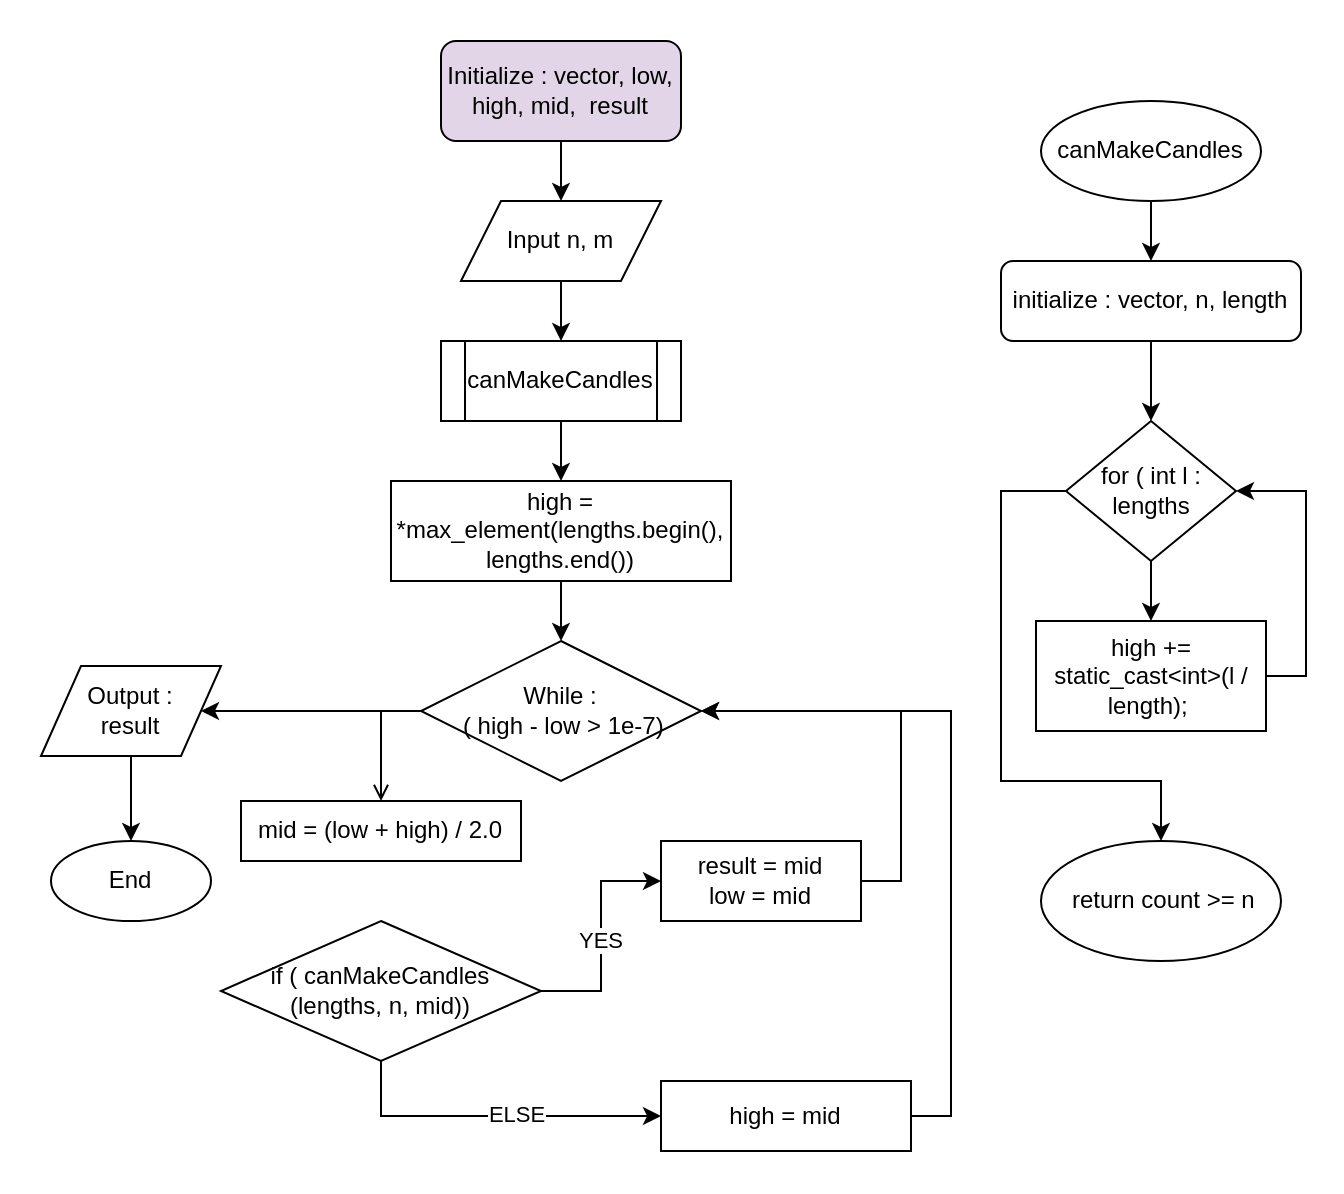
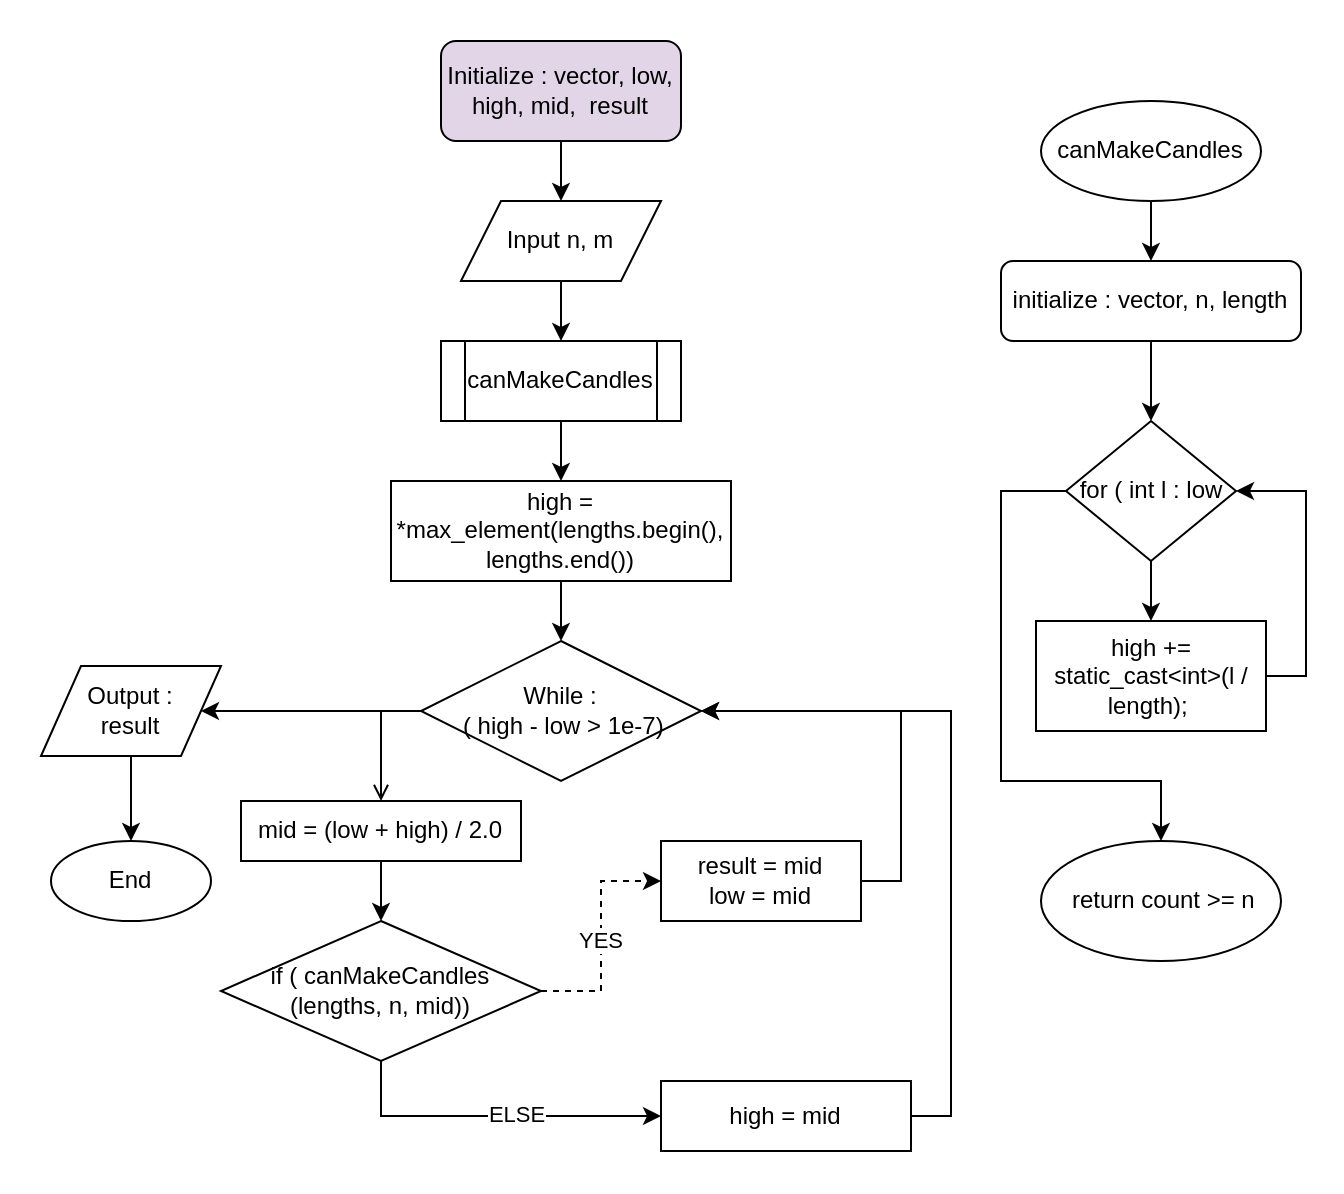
node "for ( int l : lengths": label "for ( int l : lengths" -> "for ( int l : low"
edge "mid = (low + high) / 2.0" -> "if ( canMakeCandles (lengths, n, mid))": added
edge "if ( canMakeCandles (lengths, n, mid))" -> "result = mid low = mid": style solid -> dashed
